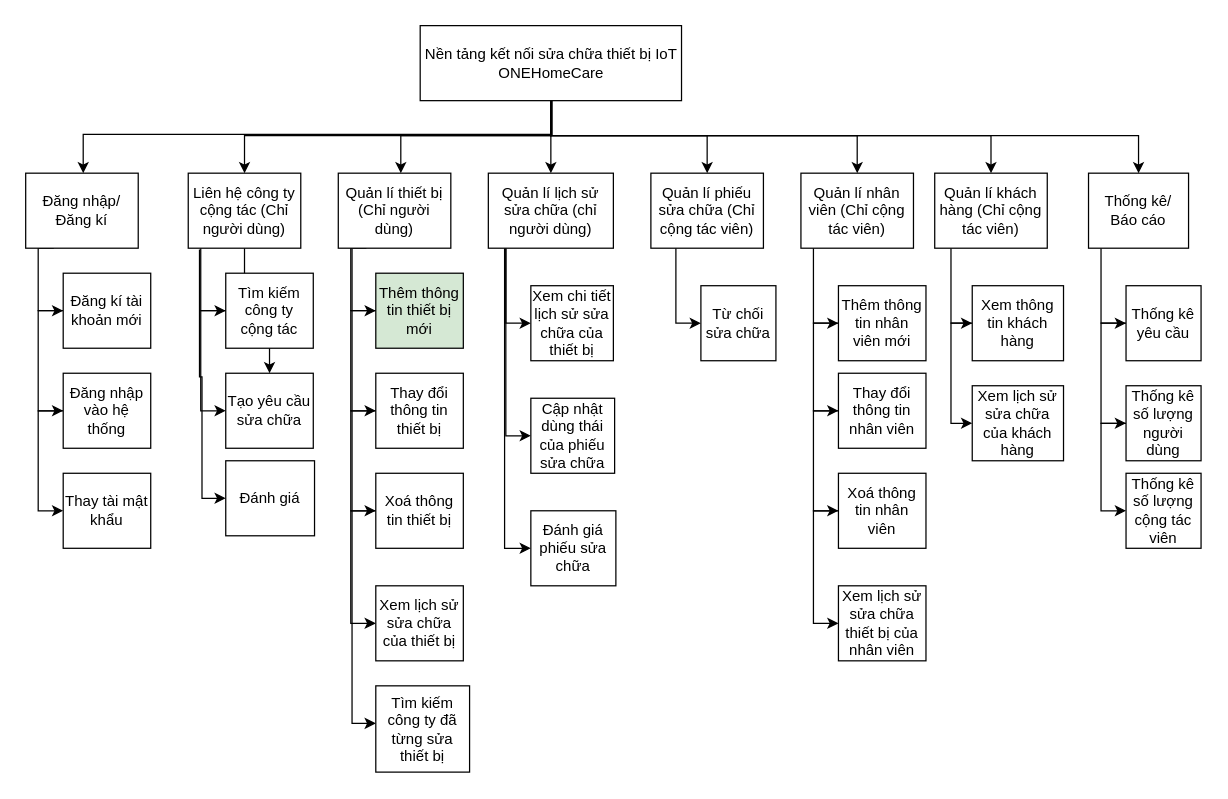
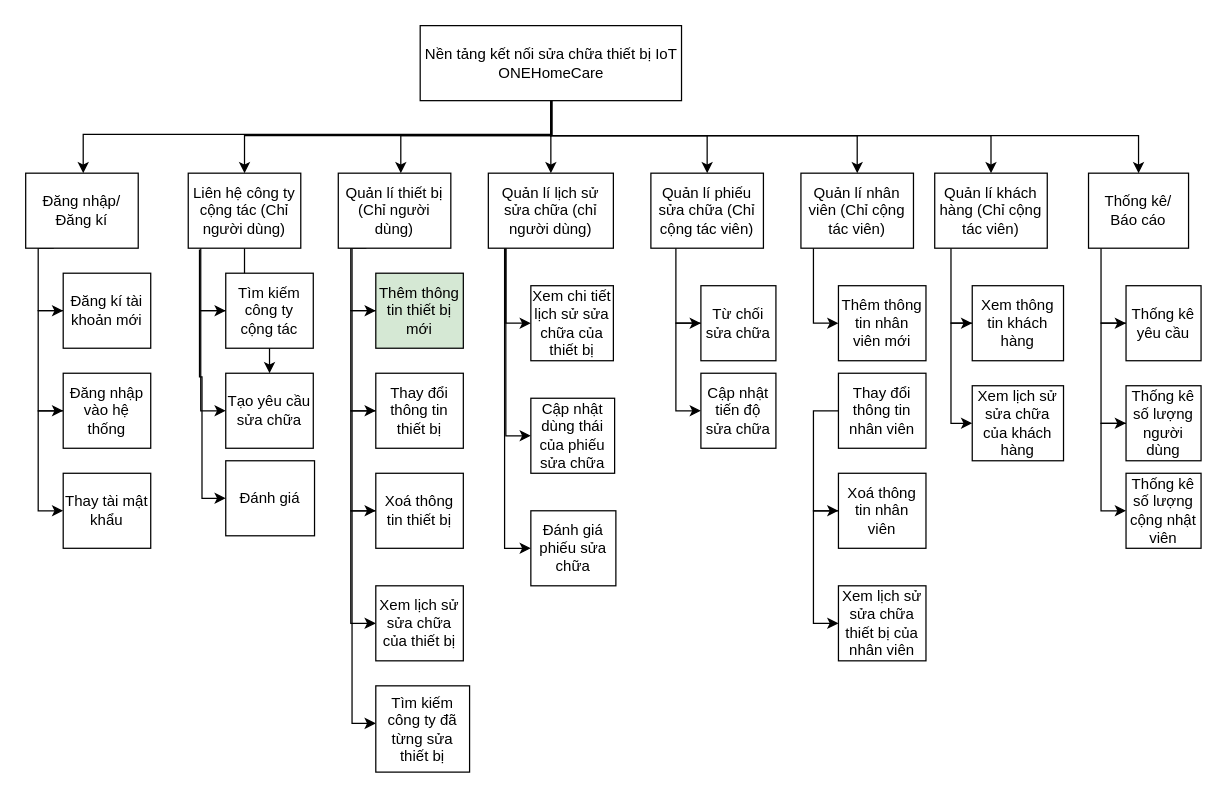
edge "Thêm thông tin nhân viên mới" -> "Thay đổi thông tin nhân viên": removed
edge "Từ chối sửa chữa" -> "Cập nhật tiến độ sửa chữa": added
node "Cập nhật tiến độ sửa chữa": added
node "Thống kê số lượng cộng tác viên": label "Thống kê số lượng cộng tác viên" -> "Thống kê số lượng cộng nhật viên"
